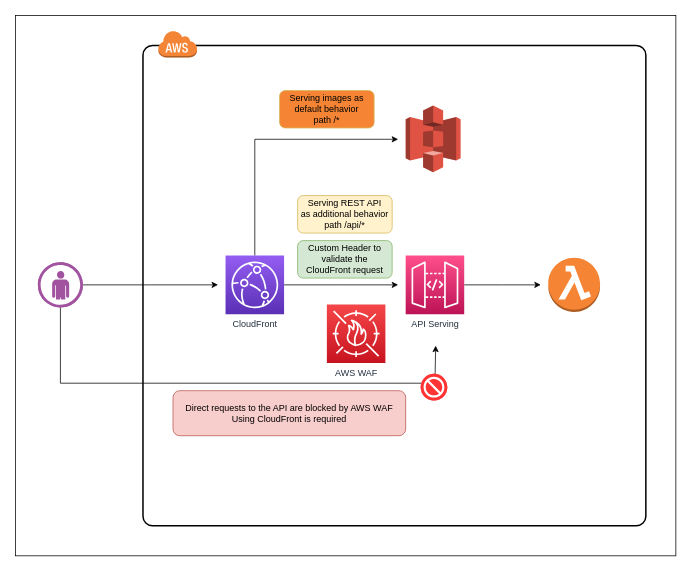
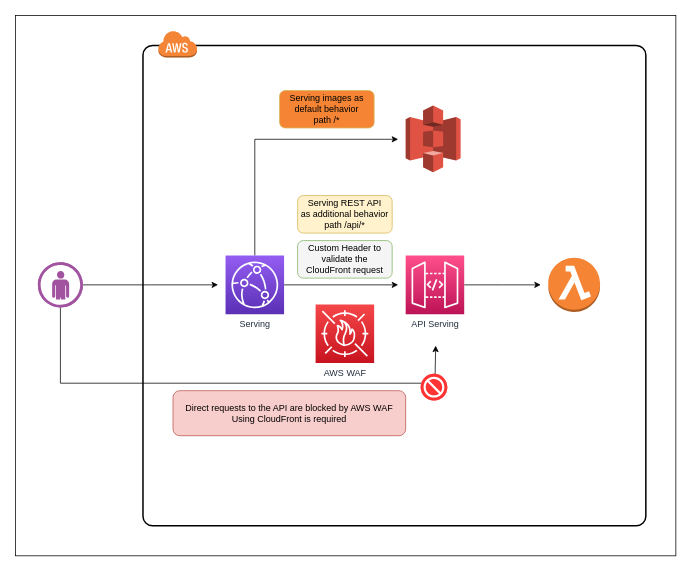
node "Custom Header to validate the CloudFront request": fillcolor #d5e8d4 -> #f5f5f5
node "CloudFront": label "CloudFront" -> "Serving"
node "AWS WAF": moved (356, 333) -> (345, 333)
